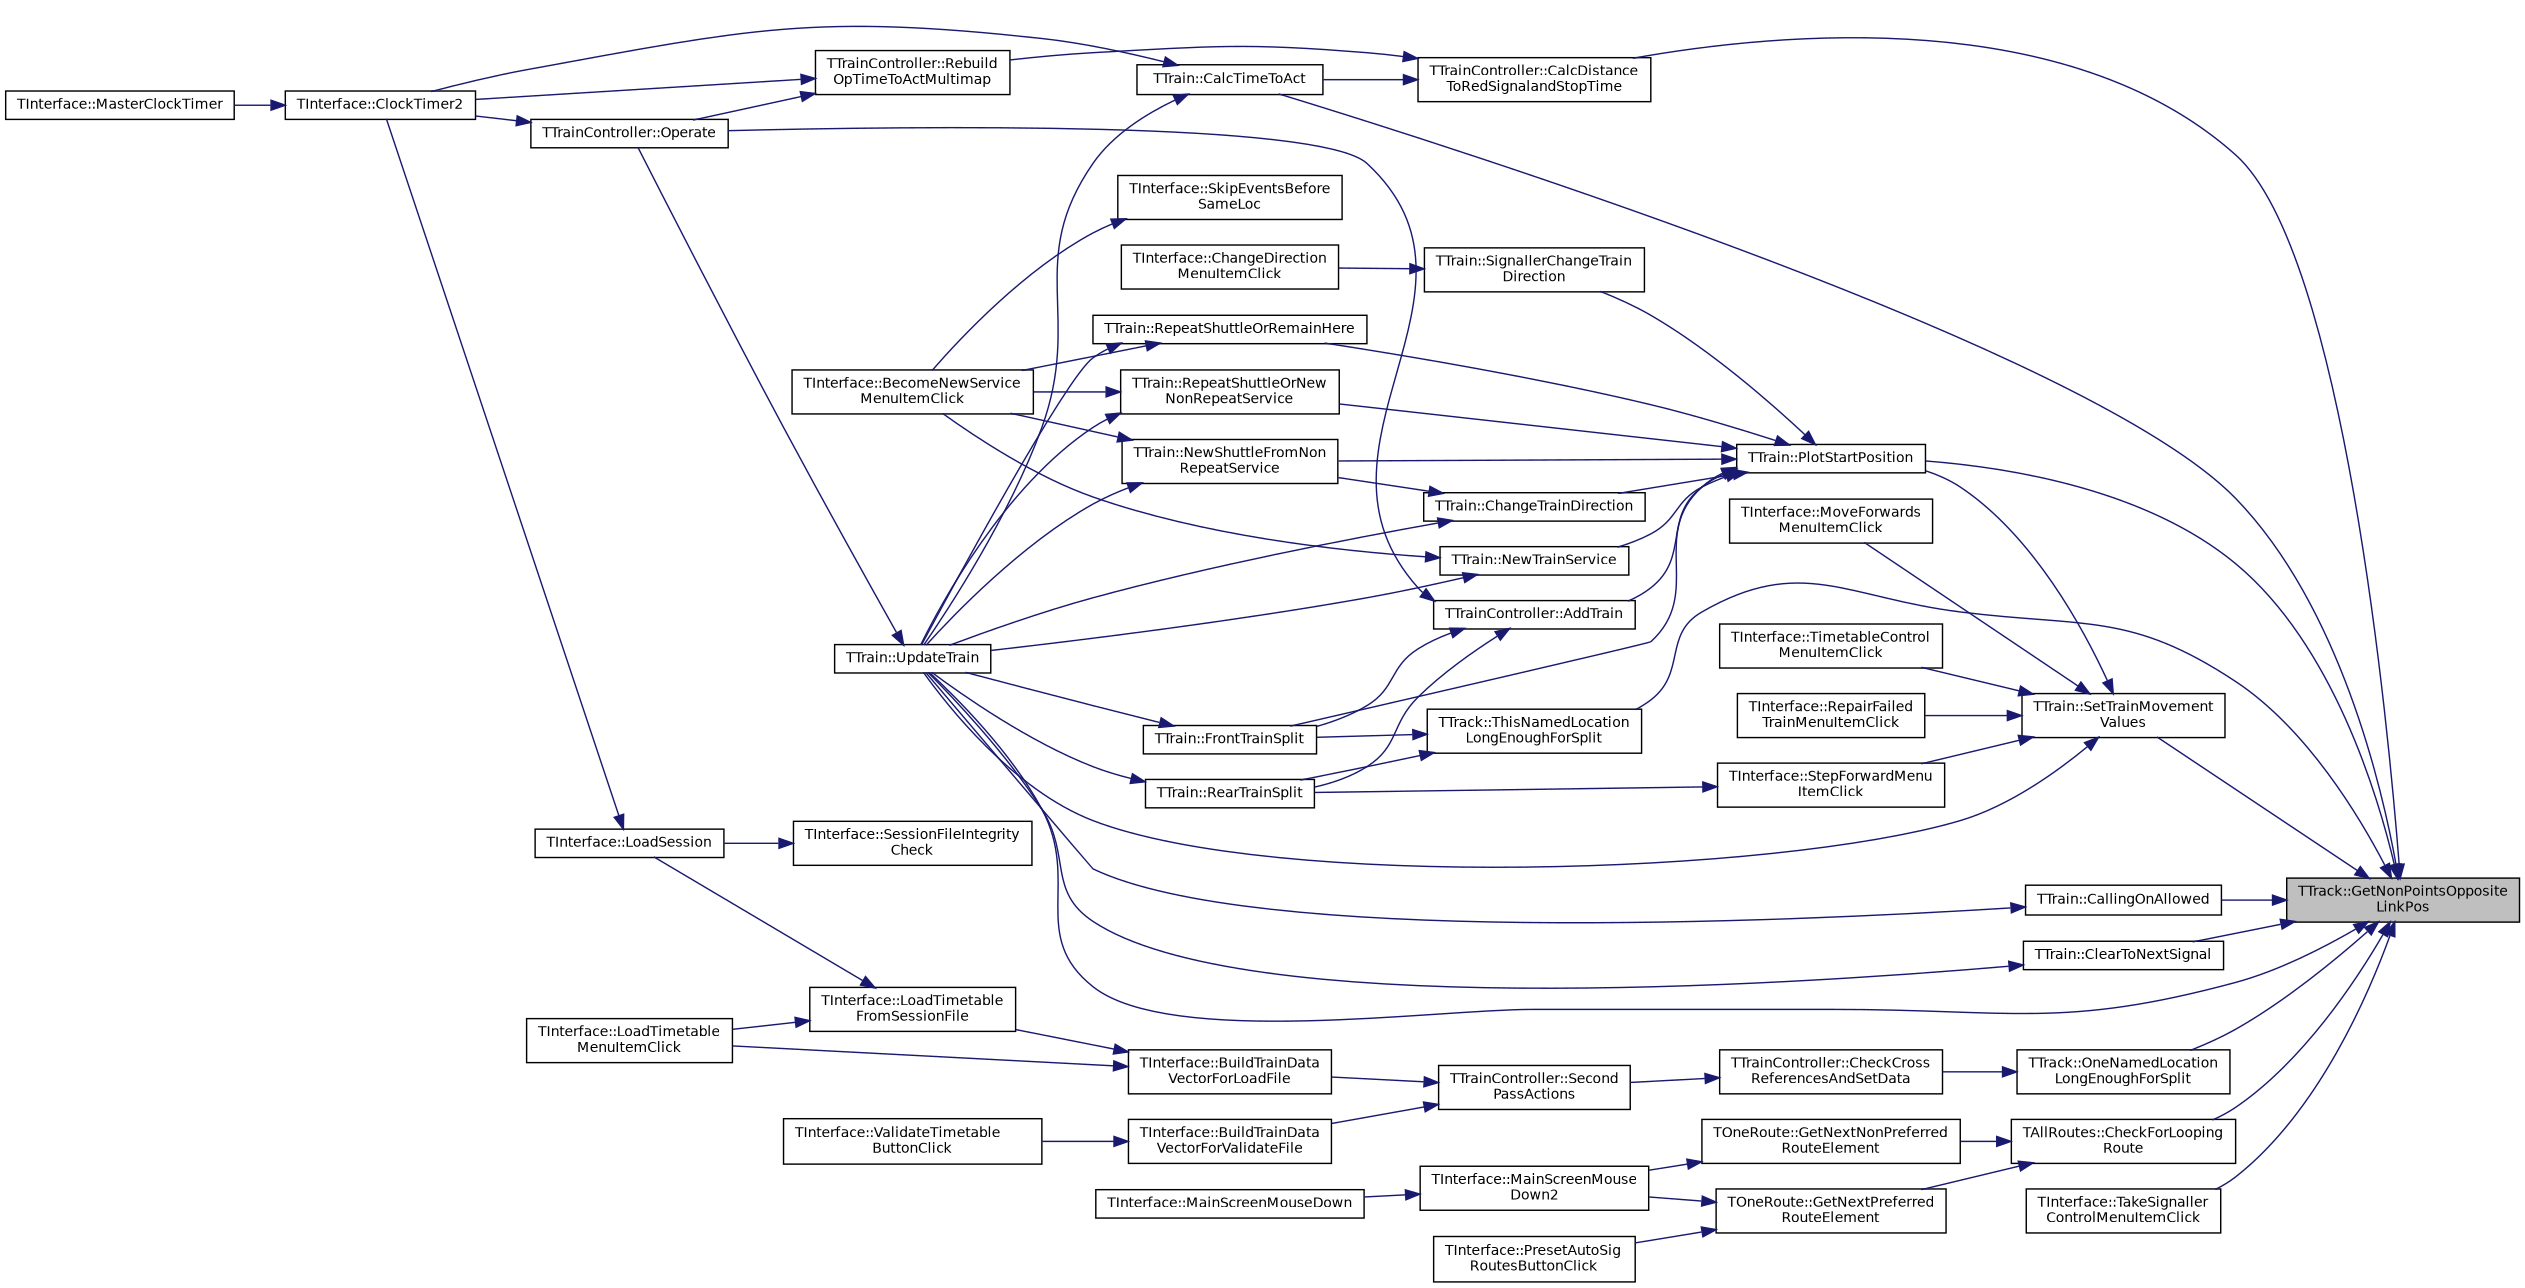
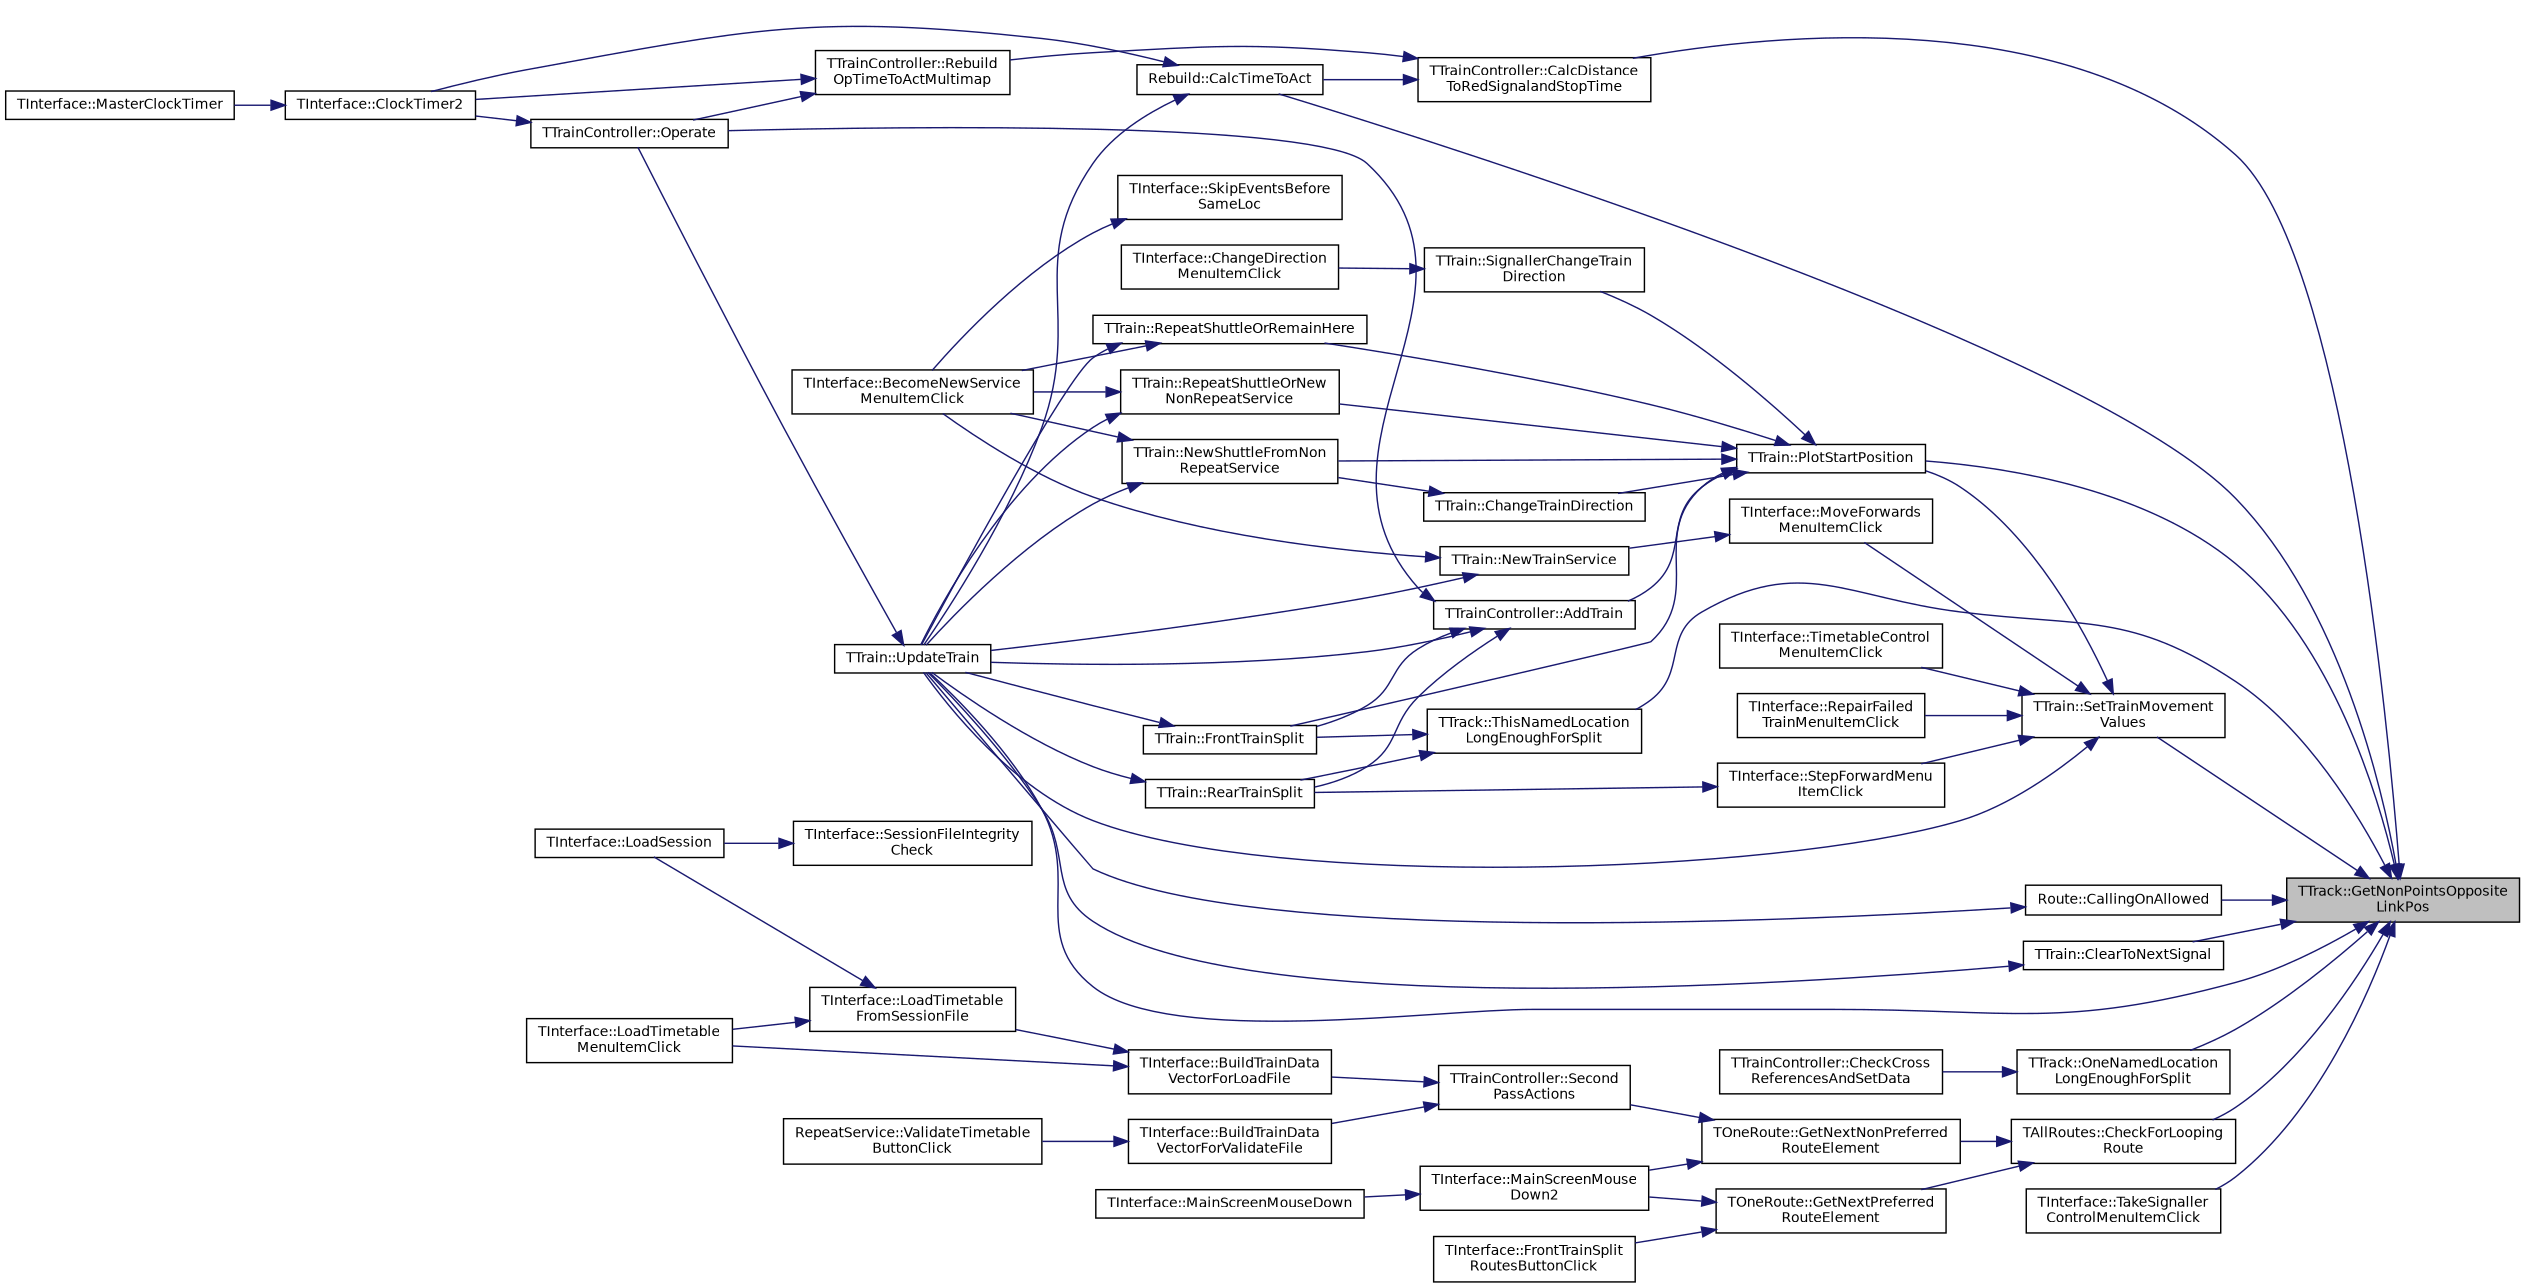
node "TTrain::CalcTimeToAct": label "TTrain::CalcTimeToAct" -> "Rebuild::CalcTimeToAct"
edge "TInterface::ClockTimer2" -> "TInterface::LoadSession": removed
edge "TTrain::NewTrainService" -> "TTrain::PlotStartPosition": now "TTrain::NewTrainService" -> "TInterface::MoveForwards MenuItemClick"
edge "TTrain::UpdateTrain" -> "TTrain::ChangeTrainDirection": now "TTrain::UpdateTrain" -> "TTrainController::AddTrain"
node "TTrain::CallingOnAllowed": label "TTrain::CallingOnAllowed" -> "Route::CallingOnAllowed"
edge "TTrainController::Second PassActions" -> "TTrainController::CheckCross ReferencesAndSetData": now "TTrainController::Second PassActions" -> "TOneRoute::GetNextNonPreferred RouteElement"
node "TInterface::ValidateTimetable ButtonClick": label "TInterface::ValidateTimetable ButtonClick" -> "RepeatService::ValidateTimetable ButtonClick"
node "TInterface::PresetAutoSig RoutesButtonClick": label "TInterface::PresetAutoSig RoutesButtonClick" -> "TInterface::FrontTrainSplit RoutesButtonClick"
